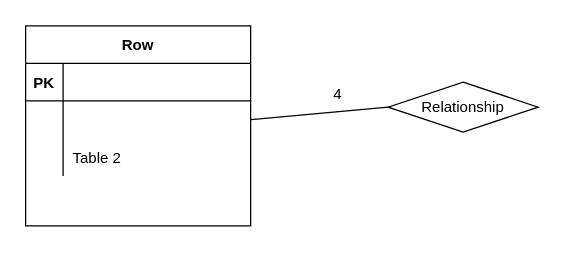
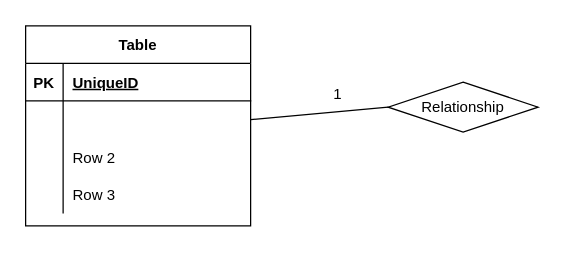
node "Row": label "Row" -> "Table"
node "UniqueID": added
node "4": label "4" -> "1"
node "Table 2": label "Table 2" -> "Row 2"
node "Row 3": added
